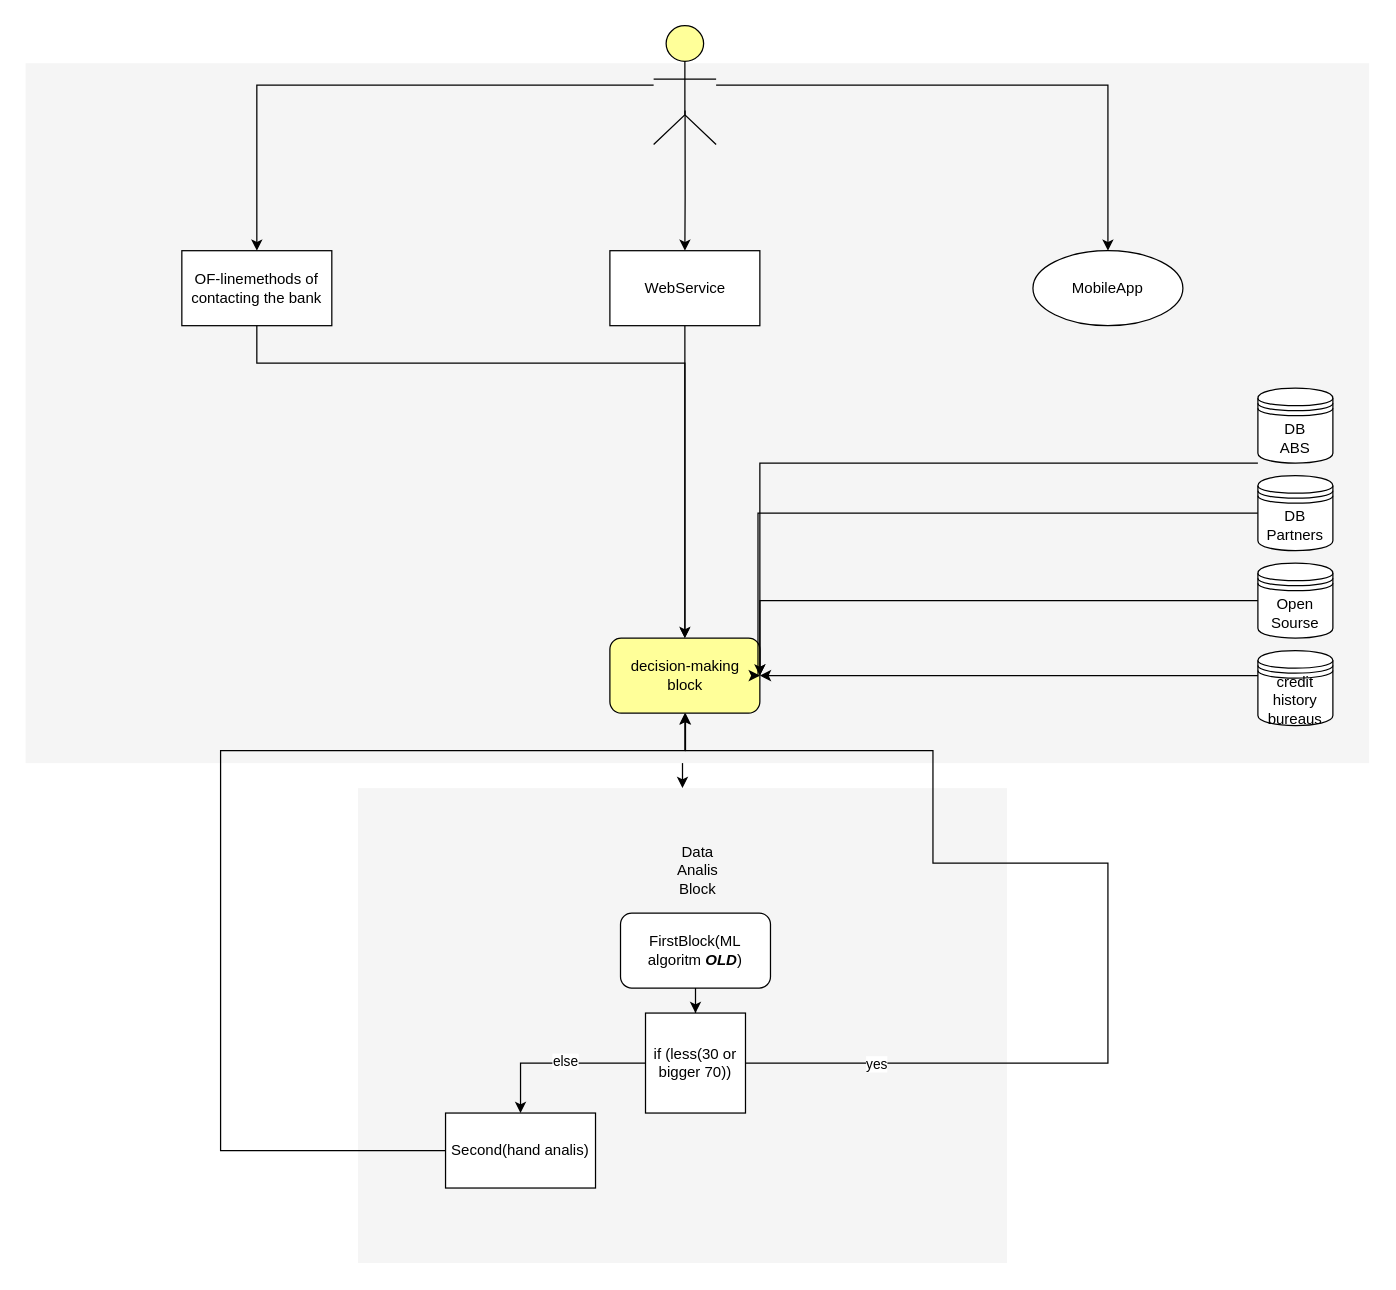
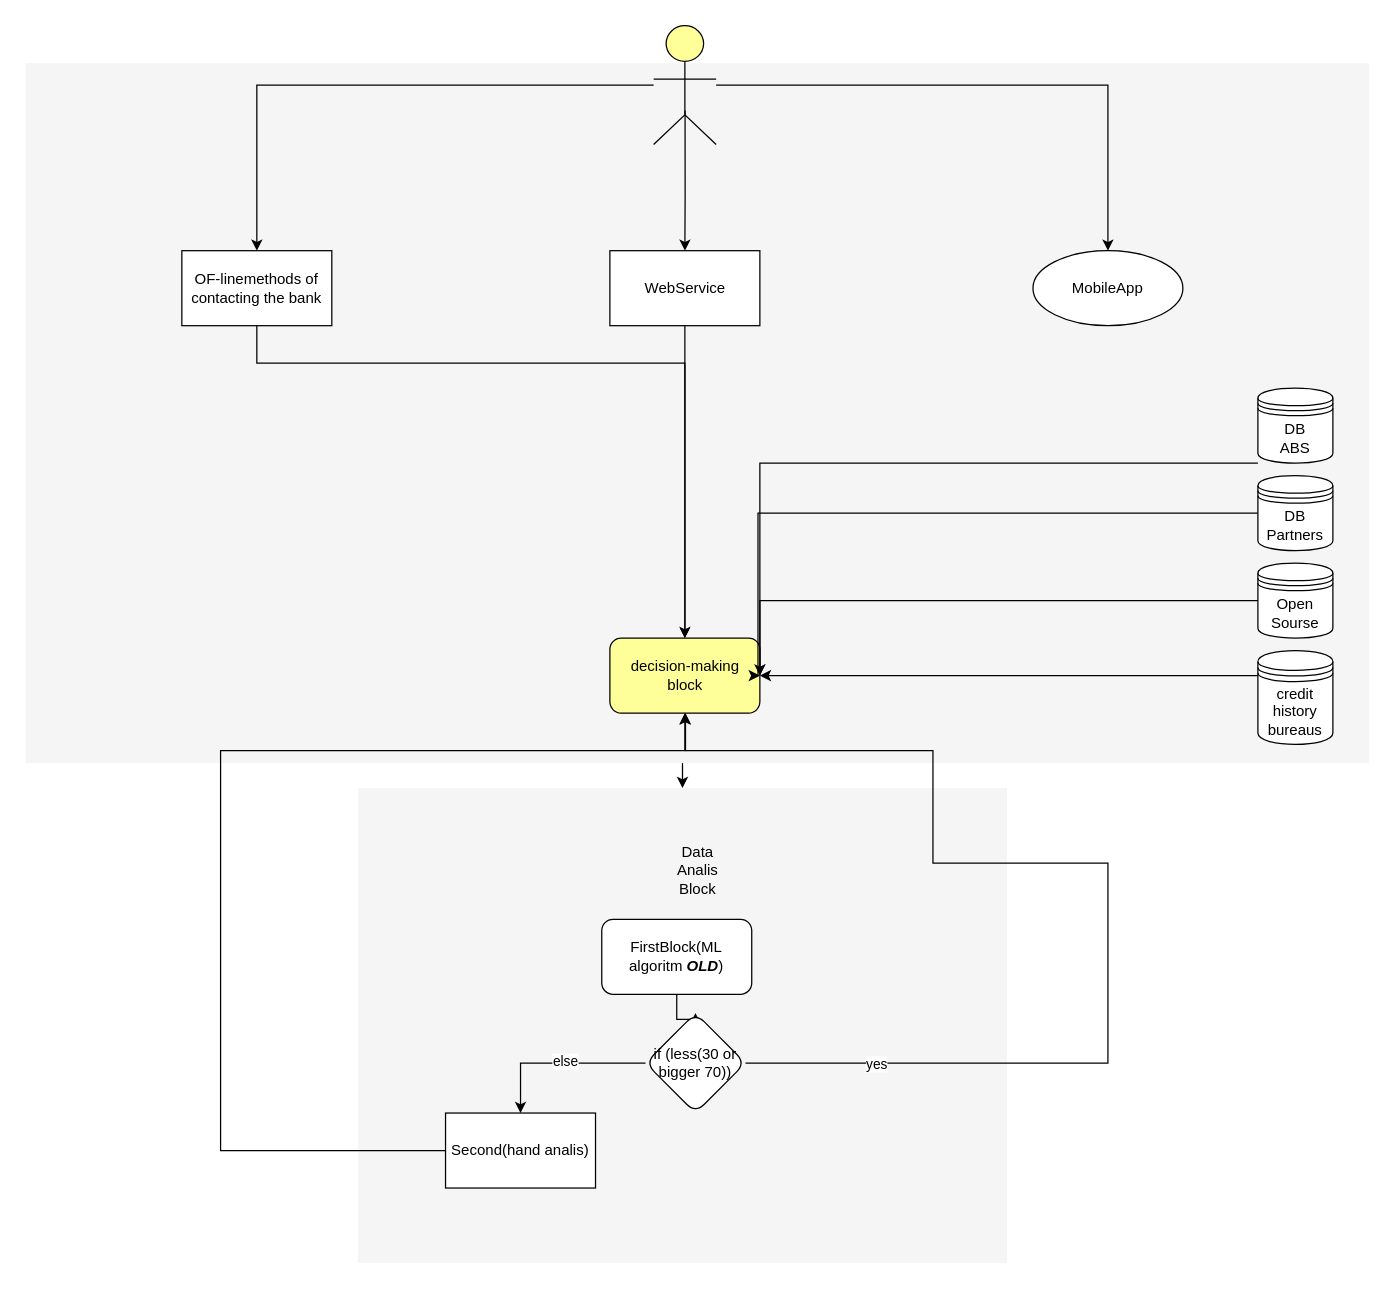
node "credit history bureaus": size 75x75 -> 75x94
node "FirstBlock(ML algoritm OLD)": moved (696, 951) -> (677, 957)
node "if (less(30 or bigger 70))": shape rectangle -> diamond
